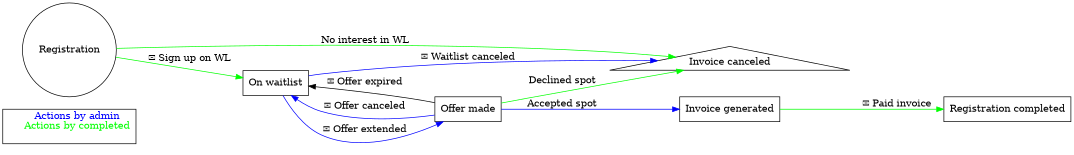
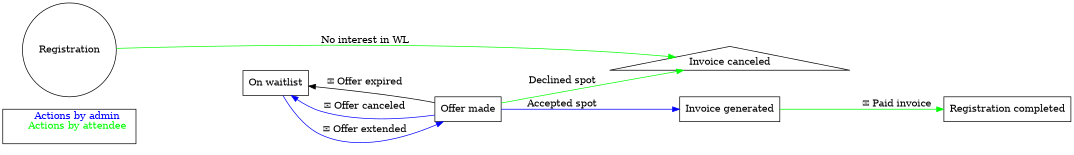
edge "On waitlist" -> "Invoice canceled": removed, label "✉ Waitlist canceled"
edge "Registration" -> "On waitlist": removed, label "✉ Sign up on WL"
node "Actions by admin": text "Actions by completed" -> "Actions by attendee"
